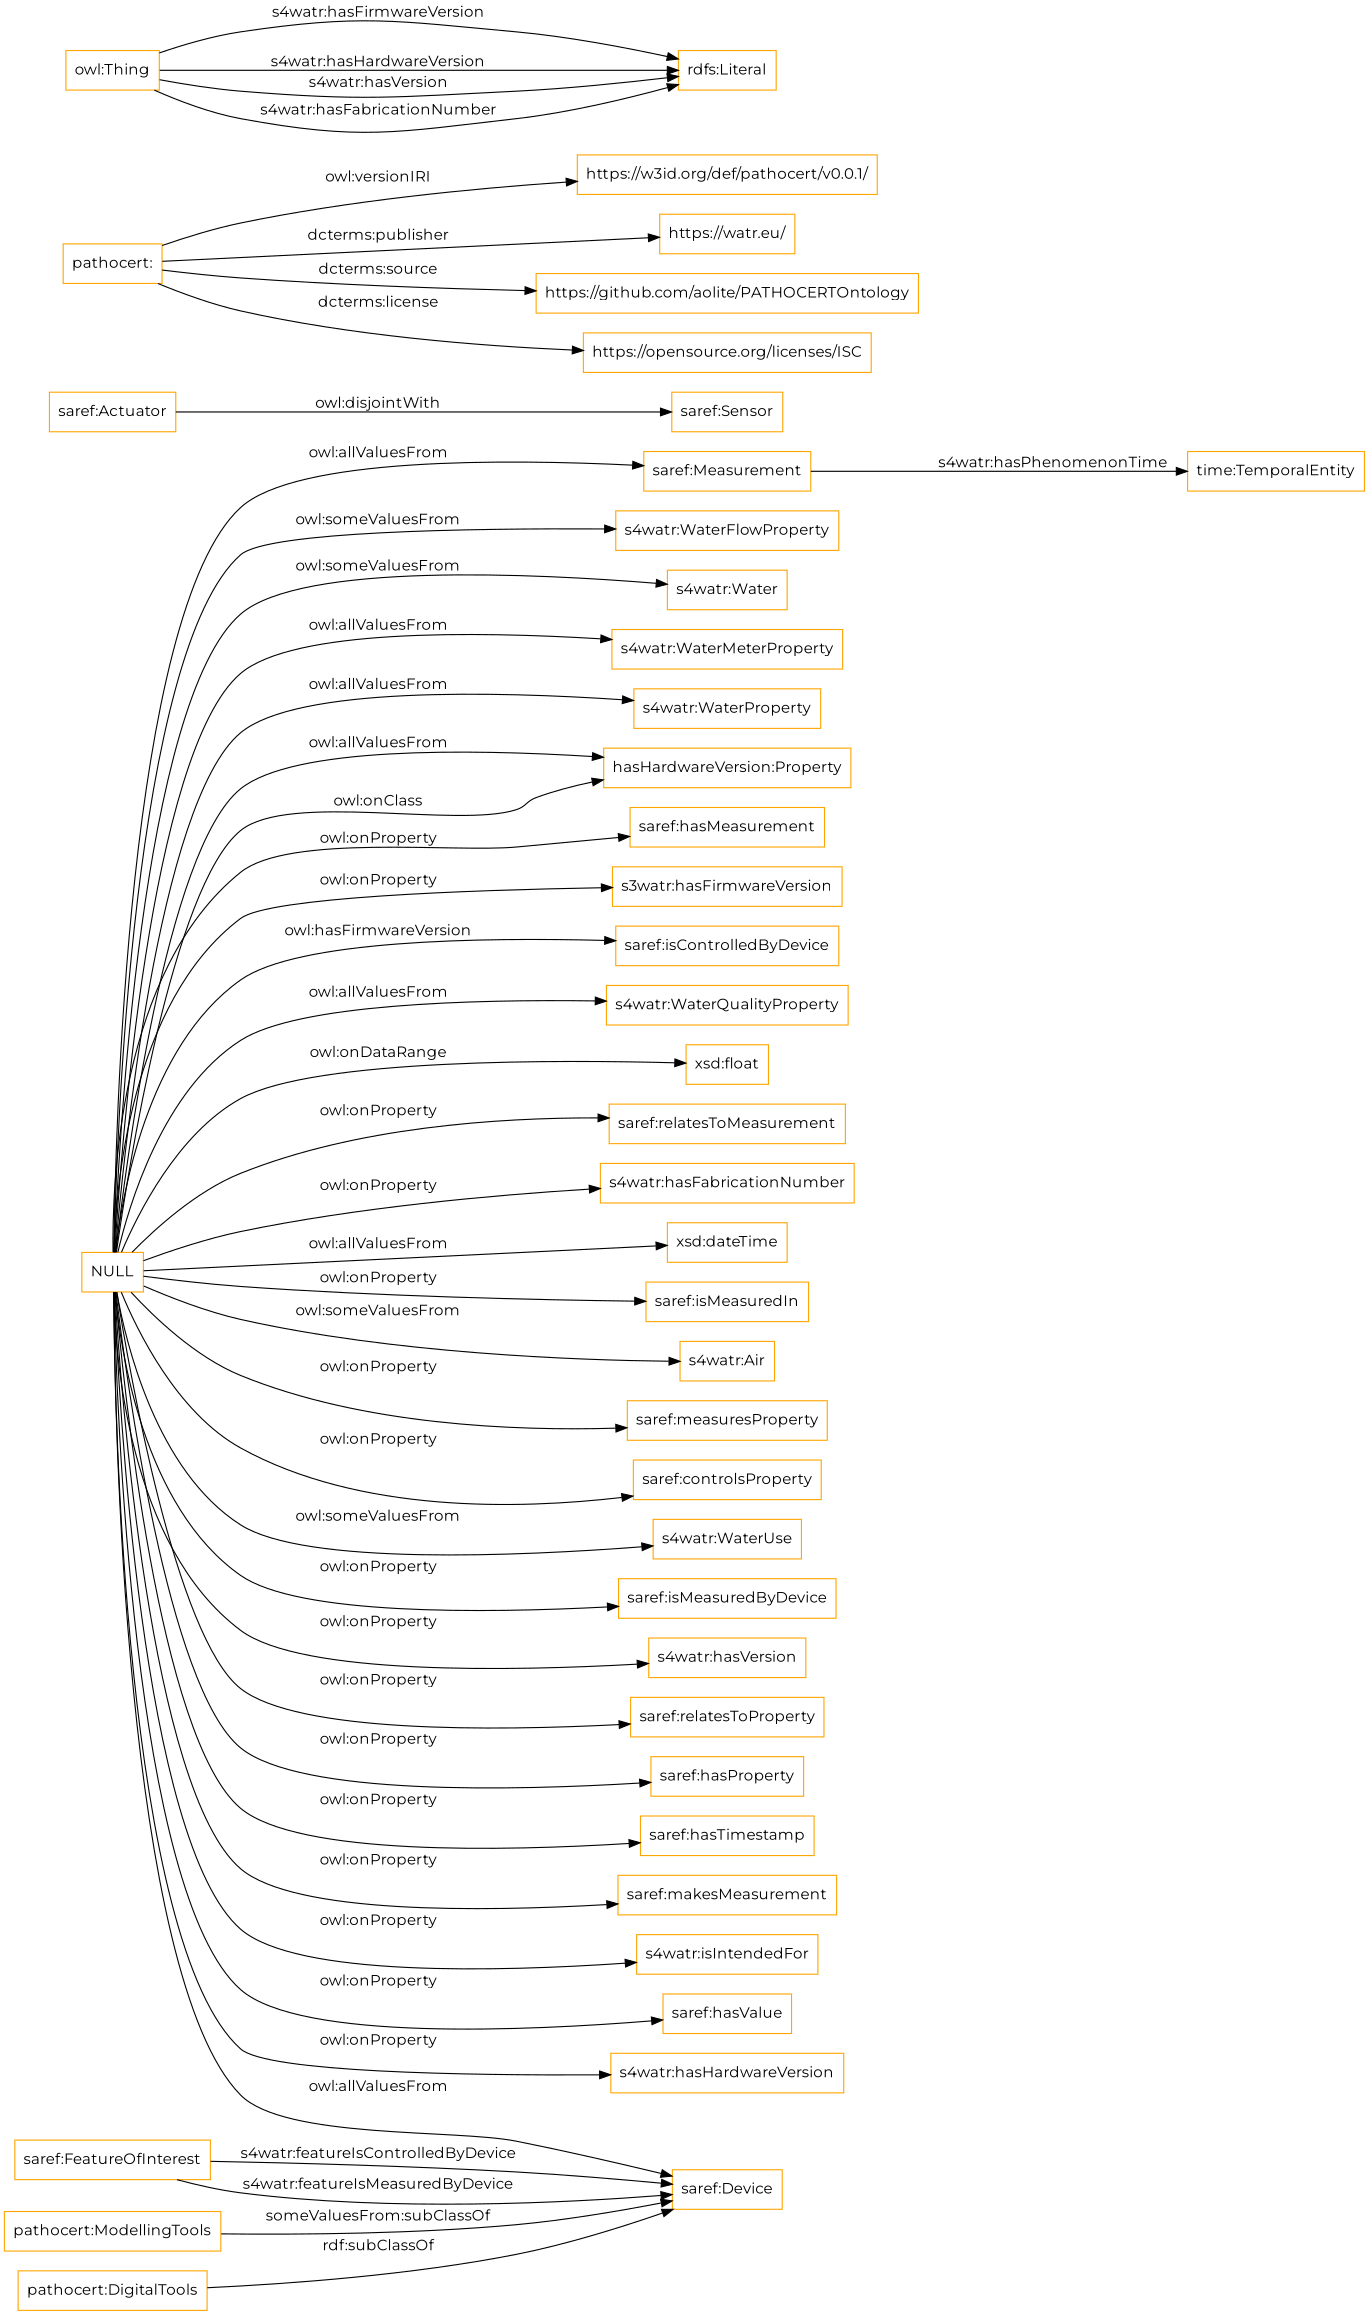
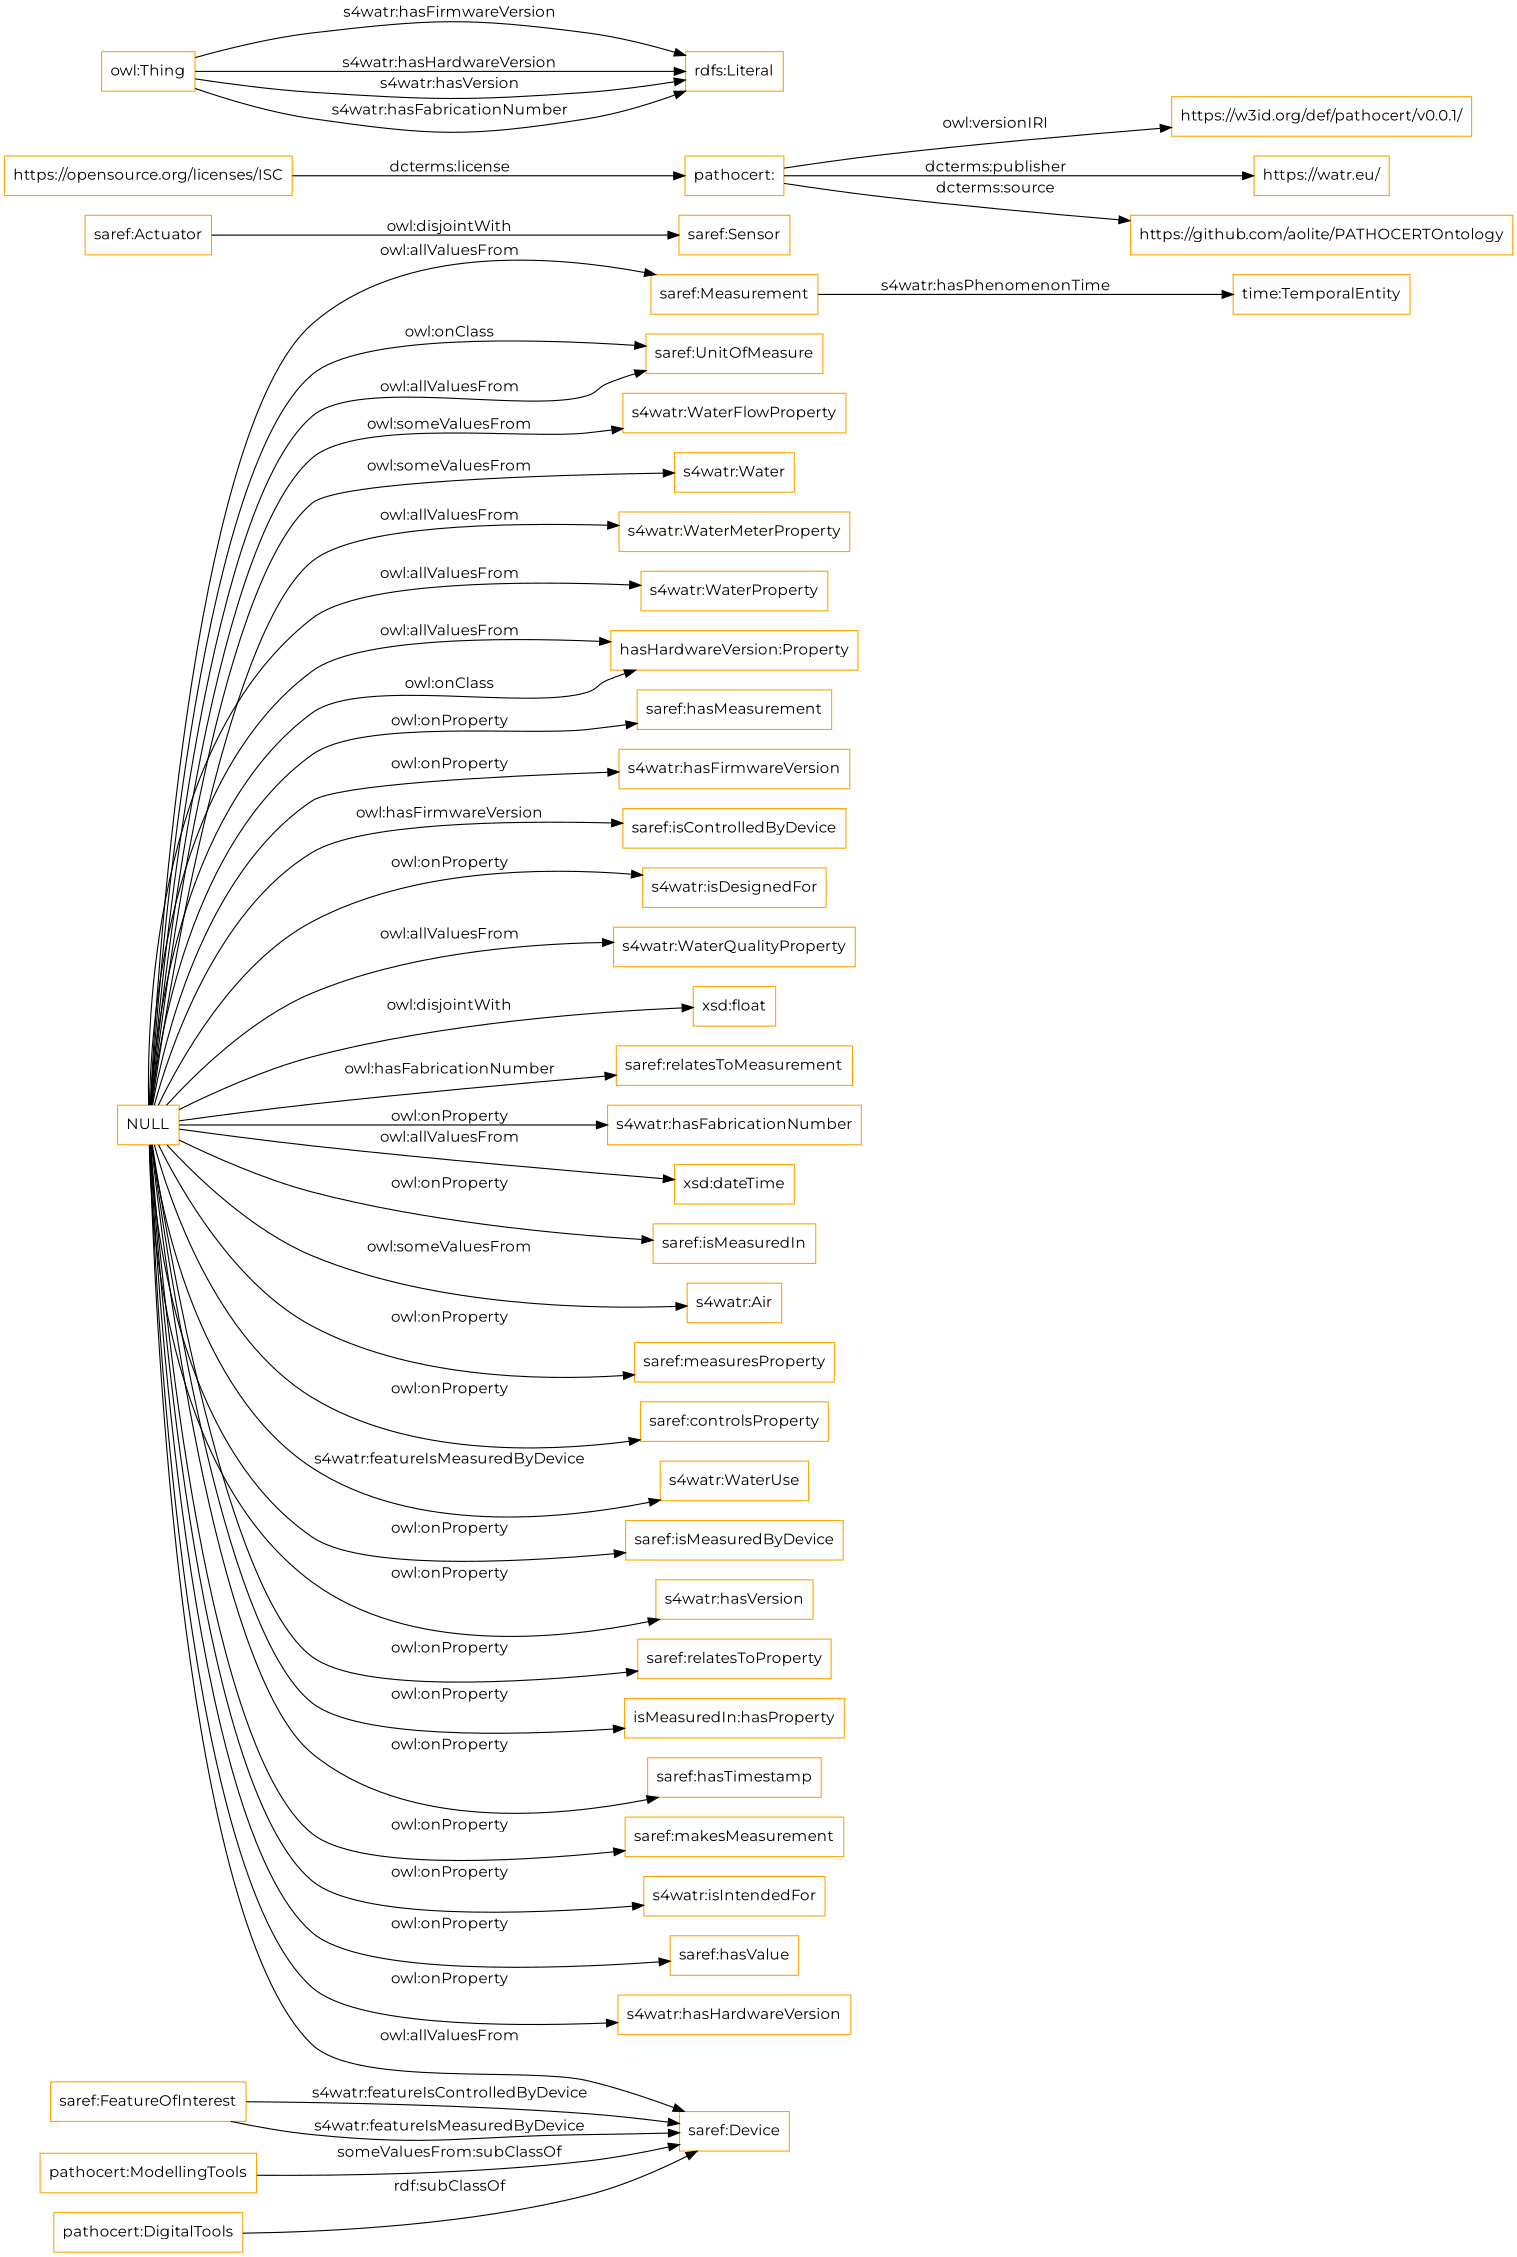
edge "pathocert:" -> "https://opensource.org/licenses/ISC": reversed
node "saref:UnitOfMeasure": added
node "s3watr:hasFirmwareVersion": label "s3watr:hasFirmwareVersion" -> "s4watr:hasFirmwareVersion"
node "s4watr:isDesignedFor": added
edge "NULL" -> "xsd:float": label "owl:onDataRange" -> "owl:disjointWith"
edge "NULL" -> "saref:relatesToMeasurement": label "owl:onProperty" -> "owl:hasFabricationNumber"
edge "NULL" -> "s4watr:WaterUse": label "owl:someValuesFrom" -> "s4watr:featureIsMeasuredByDevice"
node "saref:hasProperty": label "saref:hasProperty" -> "isMeasuredIn:hasProperty"
